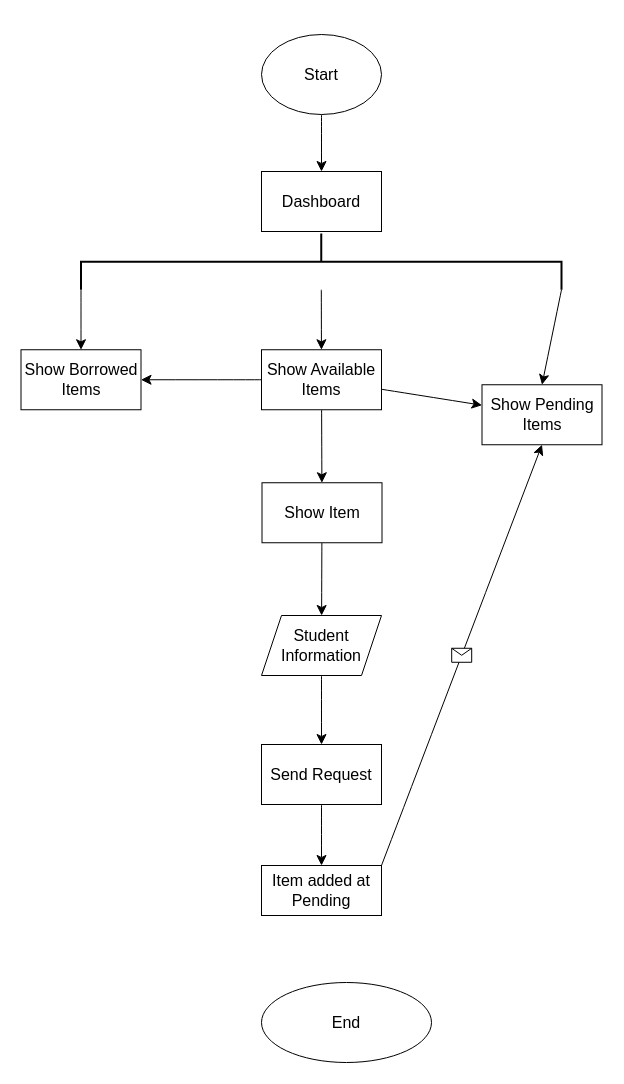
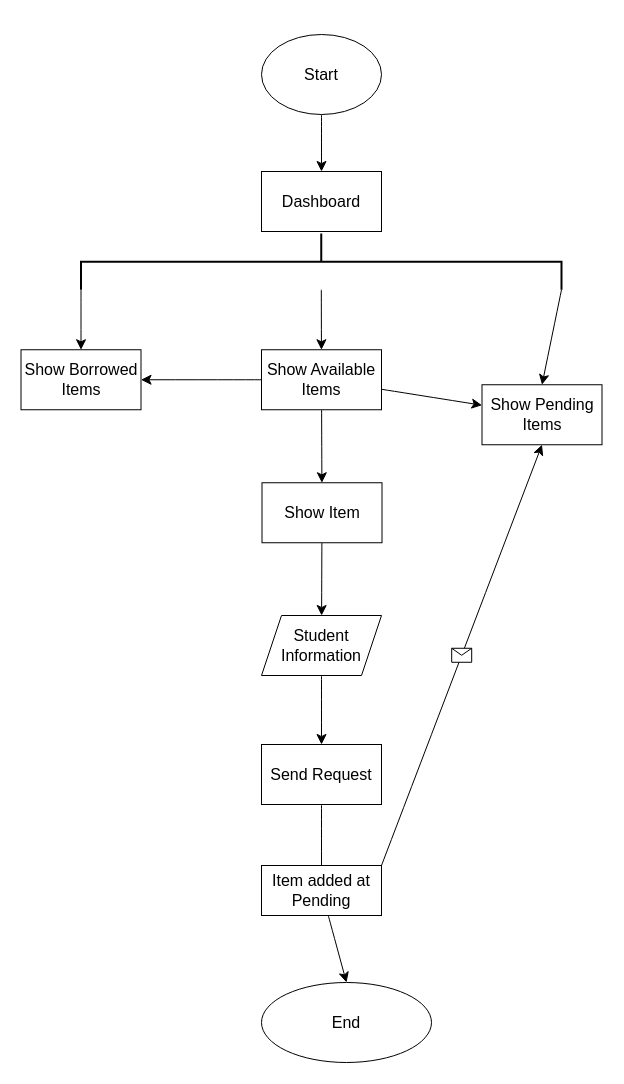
edge "Send Request" -> "Item added at Pending": arrowhead classic -> none
edge "Item added at Pending" -> "End": added
